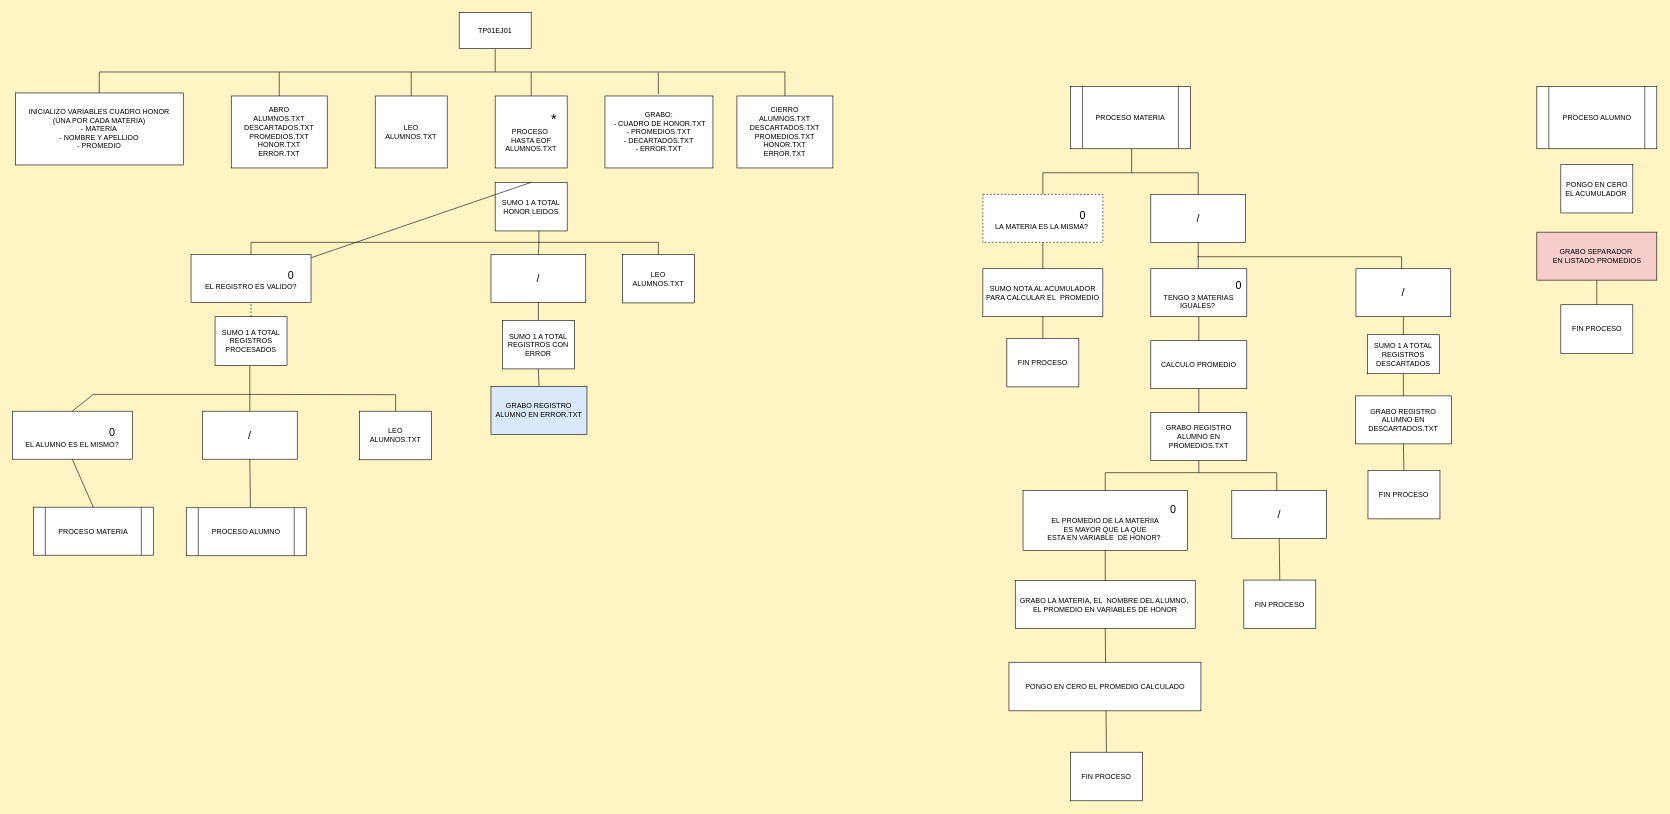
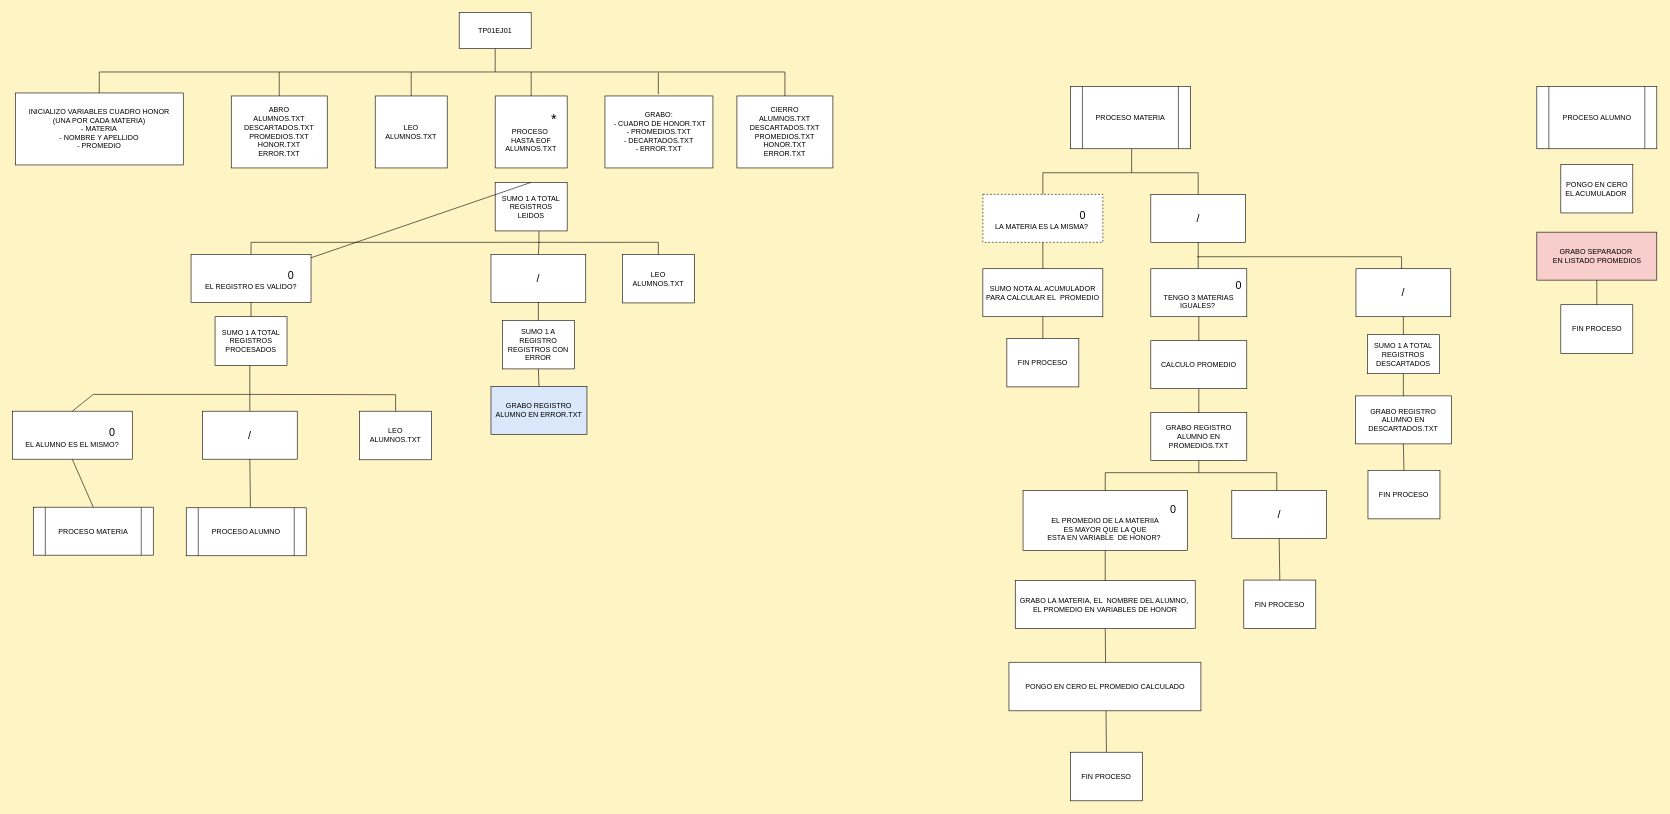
node "SUMO 1 A TOTAL HONOR LEIDOS": label "SUMO 1 A TOTAL HONOR LEIDOS" -> "SUMO 1 A TOTAL REGISTROS LEIDOS"
edge "0 EL REGISTRO ES VALIDO?" -- "SUMO 1 A TOTAL REGISTROS PROCESADOS": style dashed -> solid
node "SUMO 1 A TOTAL REGISTROS CON ERROR": label "SUMO 1 A TOTAL REGISTROS CON ERROR" -> "SUMO 1 A REGISTRO REGISTROS CON ERROR"
